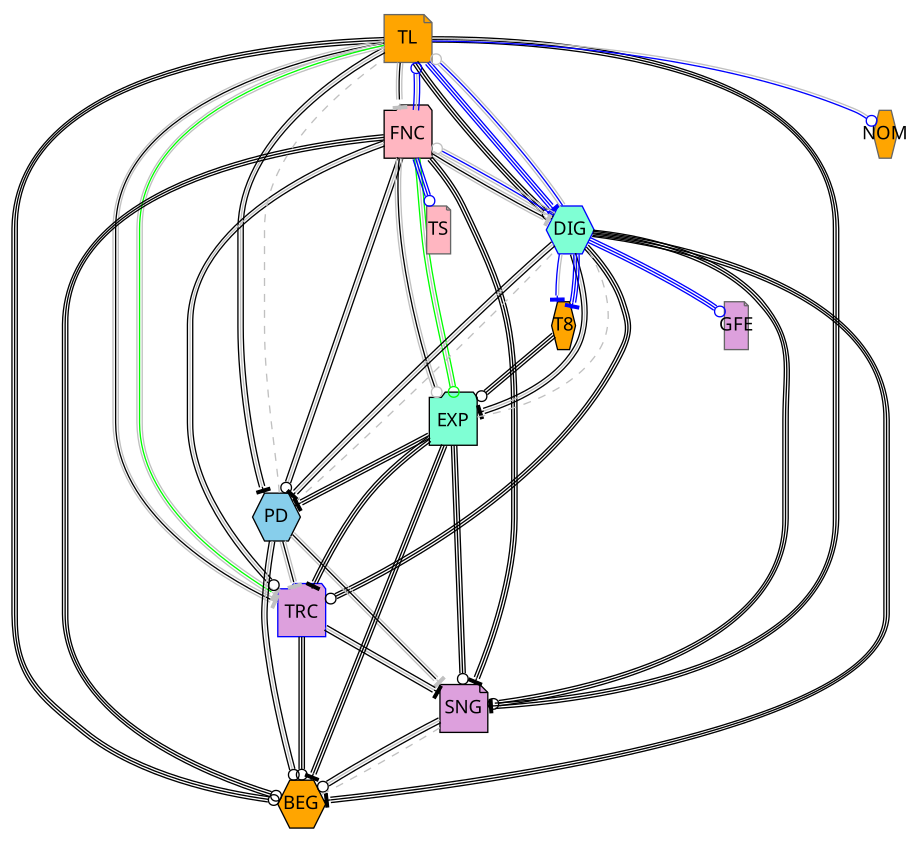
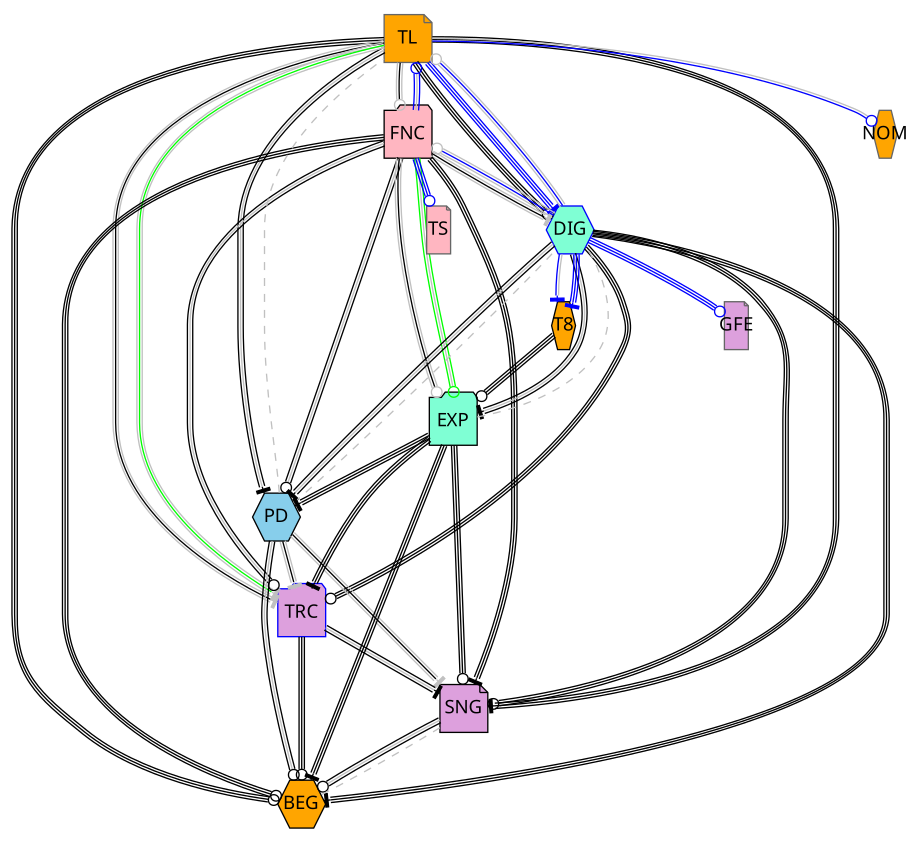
edge "TL" -> "FNC": arrowhead tee -> odot
